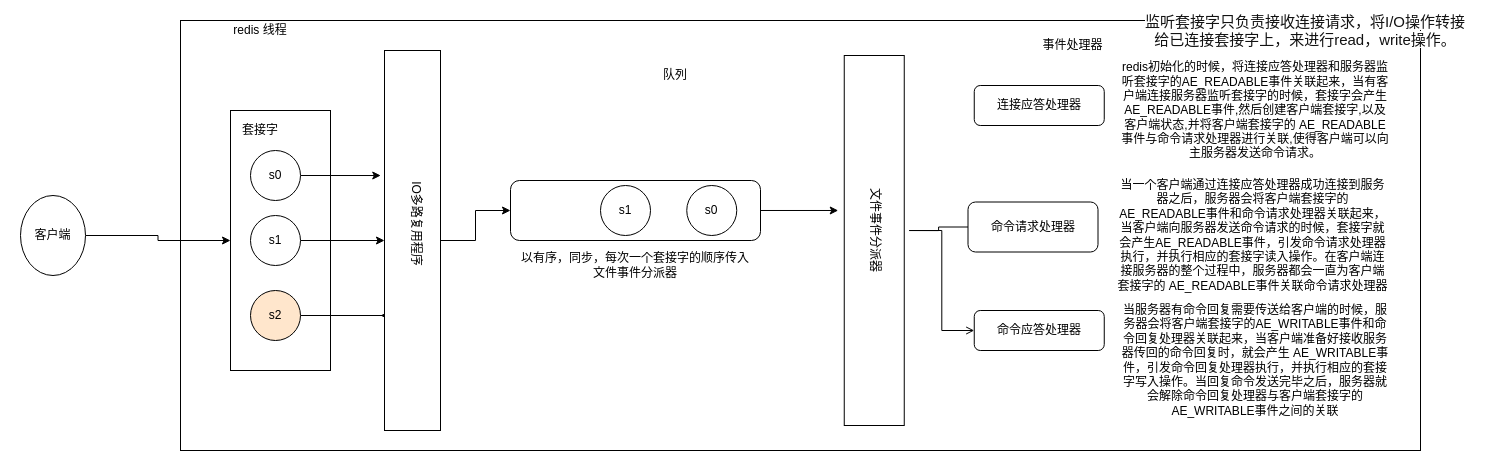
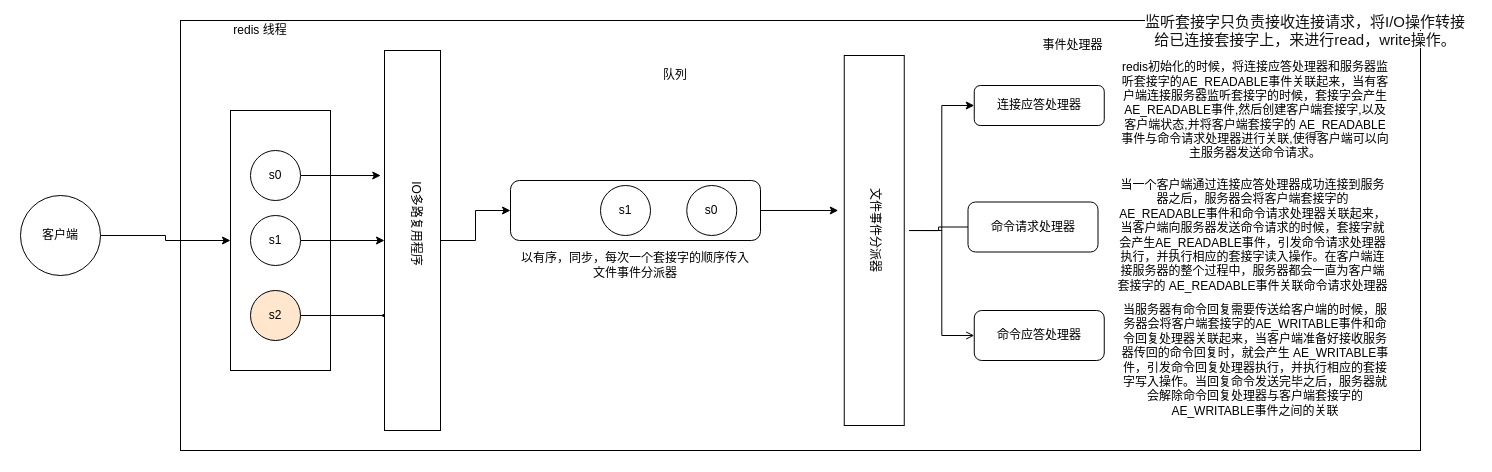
node "套接字": removed
edge "文件事件分派器" -> "连接应答处理器": added
node "客户端": size 65x80 -> 80x80
node "命令应答处理器": size 130x40 -> 130x50
